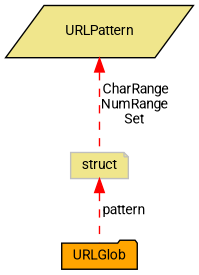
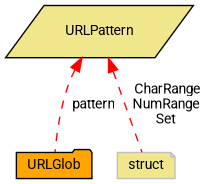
edge "URLGlob" -> "struct": now "URLGlob" -> "URLPattern"
